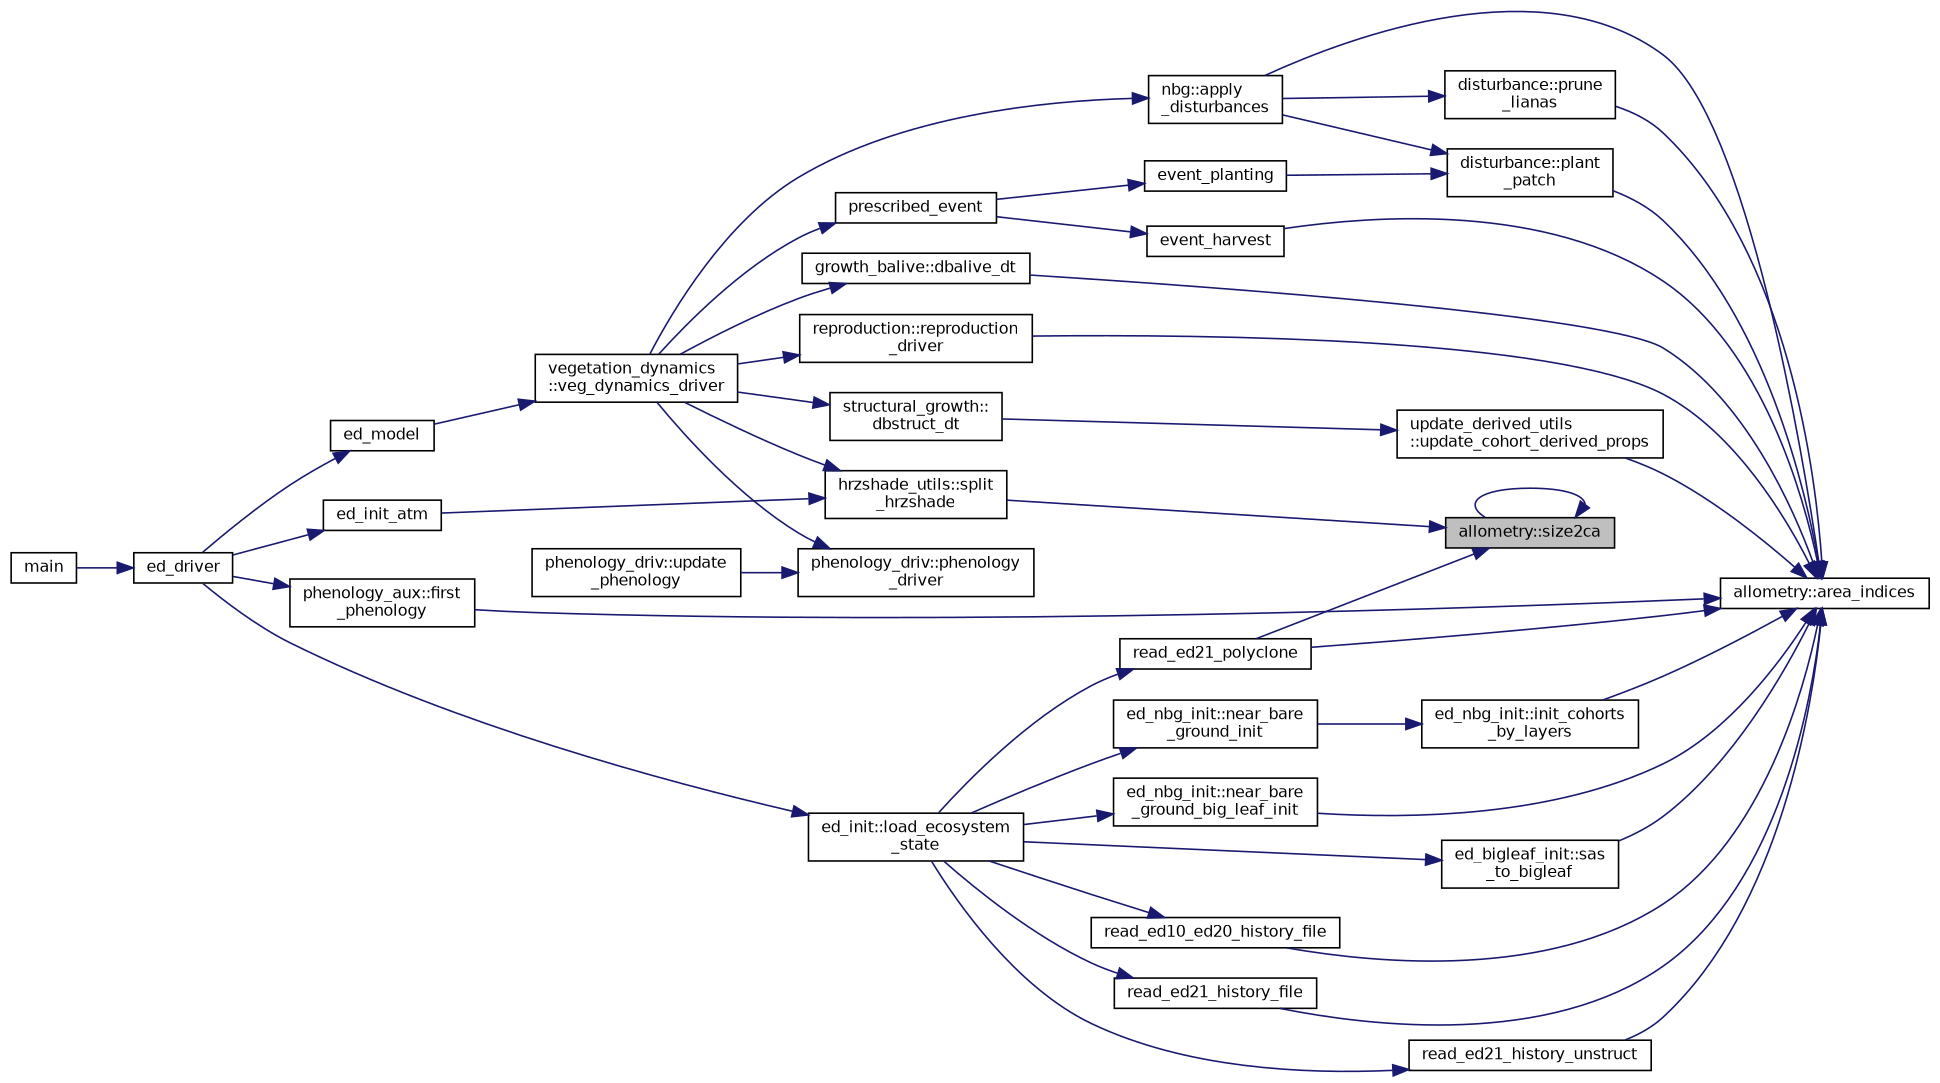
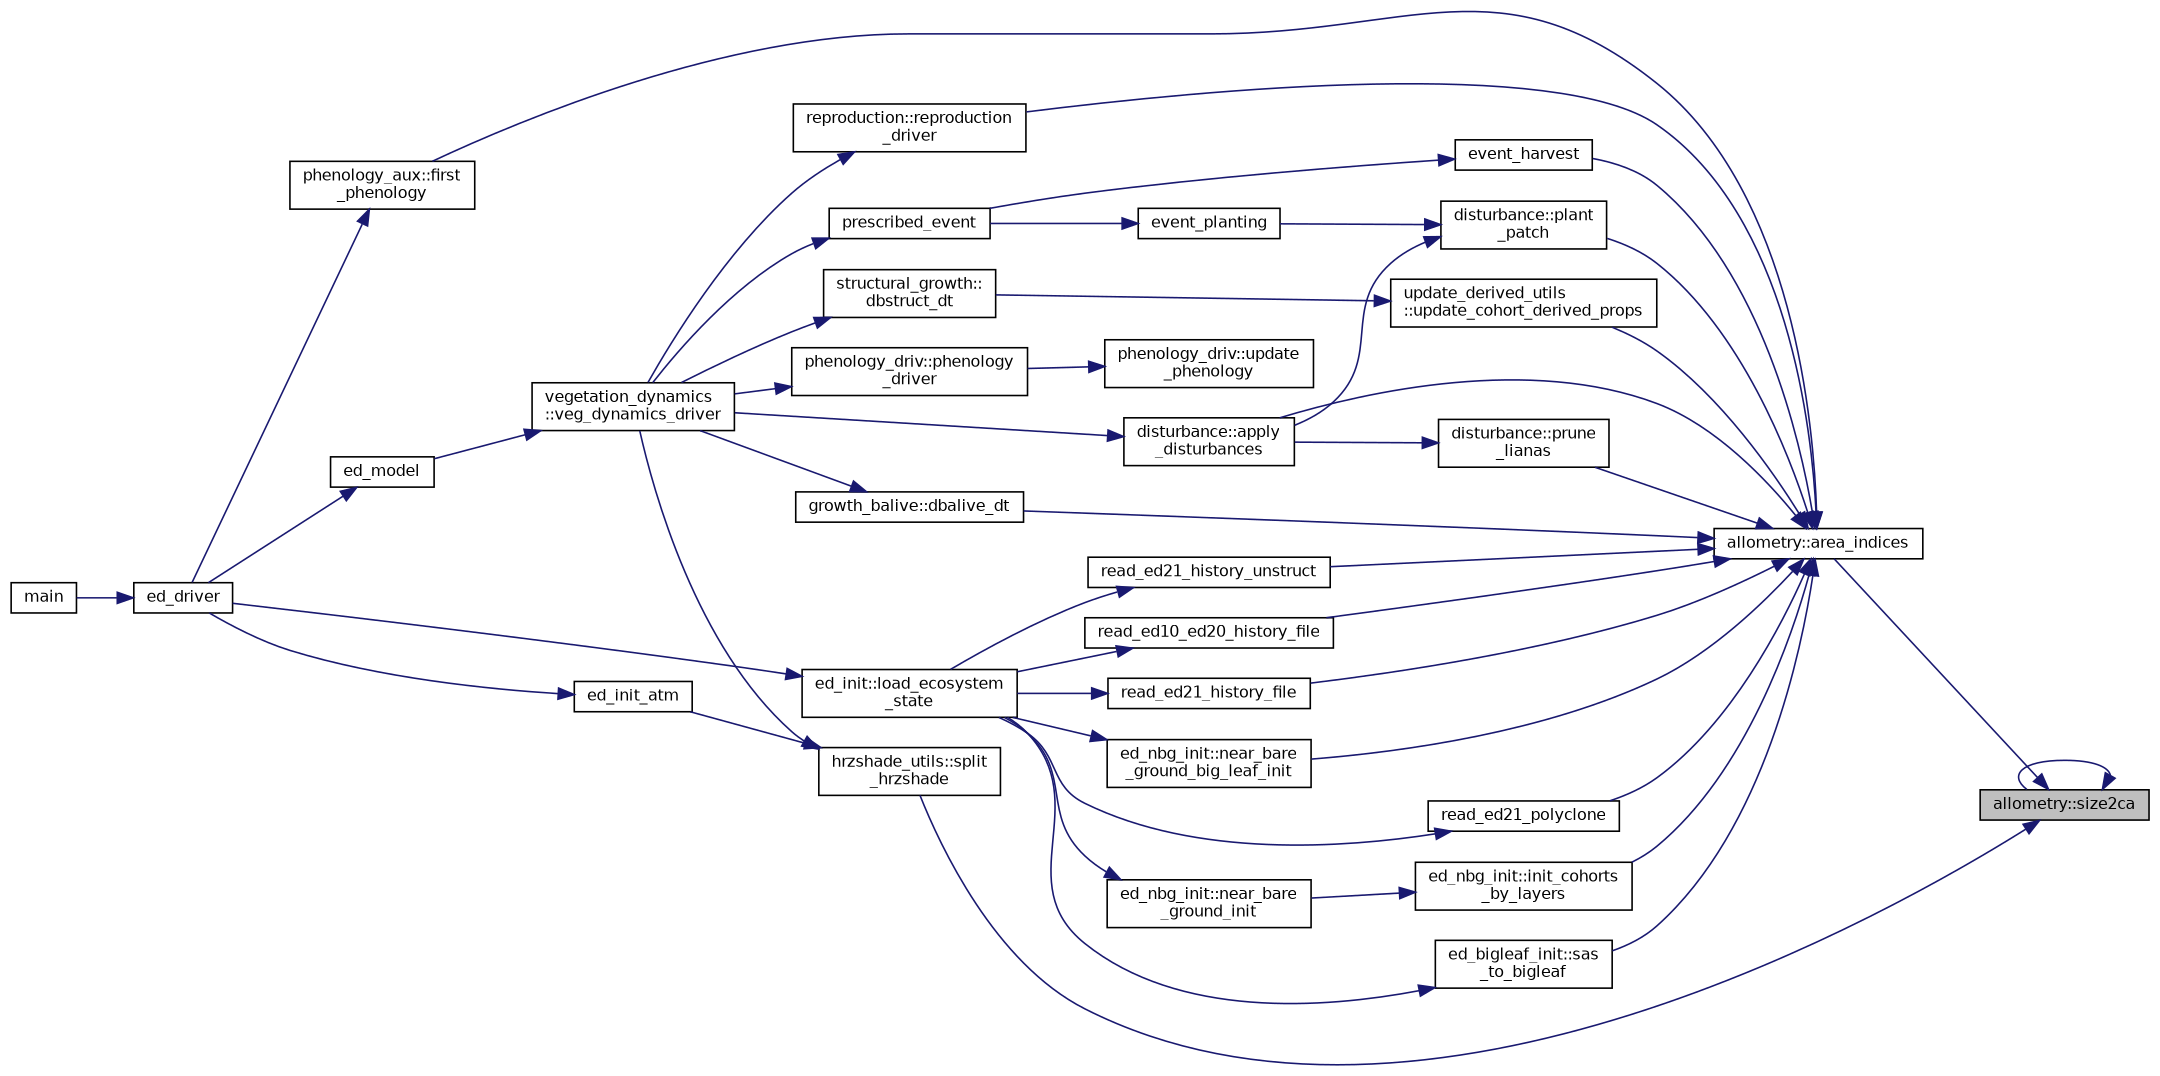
node "nbg::apply _disturbances": label "nbg::apply _disturbances" -> "disturbance::apply _disturbances"
edge "phenology_driv::update _phenology" -> "phenology_driv::phenology _driver": reversed
edge "read_ed21_polyclone" -> "allometry::size2ca": now "allometry::area_indices" -> "allometry::size2ca"
